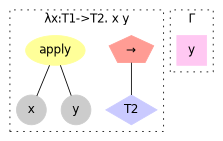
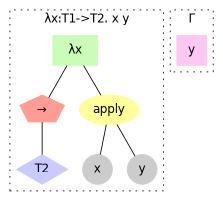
node "λx": added
